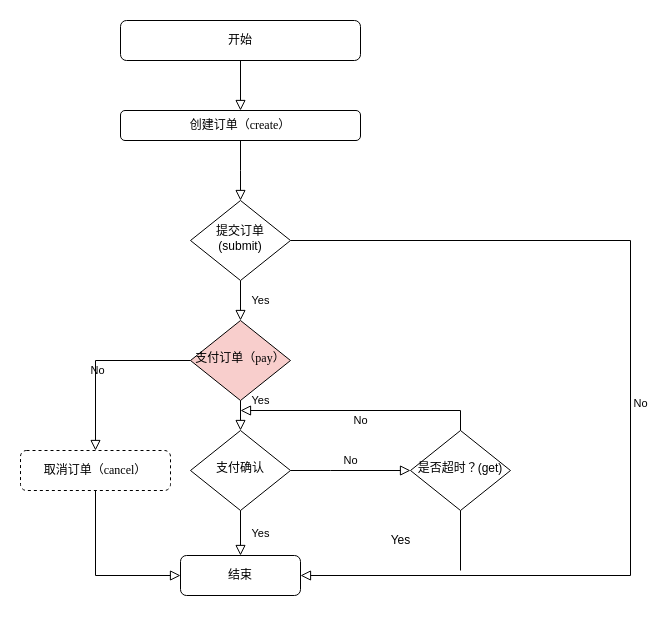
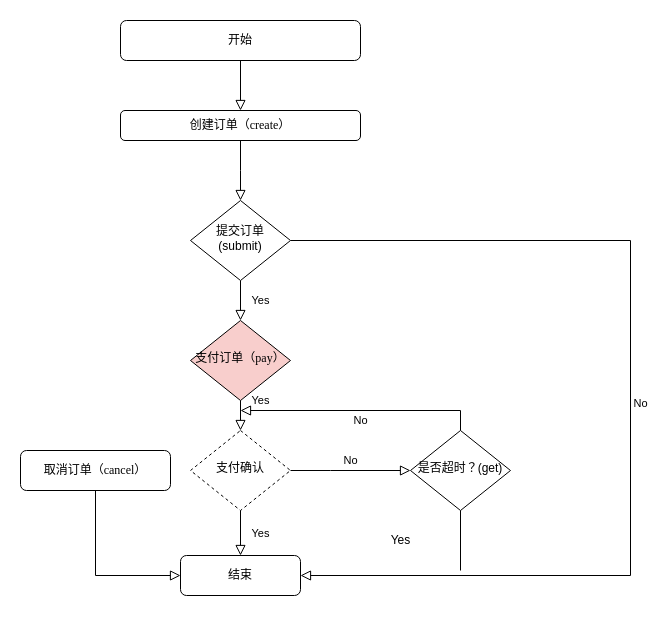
edge "支付订单（pay）" -> "取消订单（cancel）": removed, label "No"
node "取消订单（cancel）": style dashed -> solid
node "支付确认": style solid -> dashed
